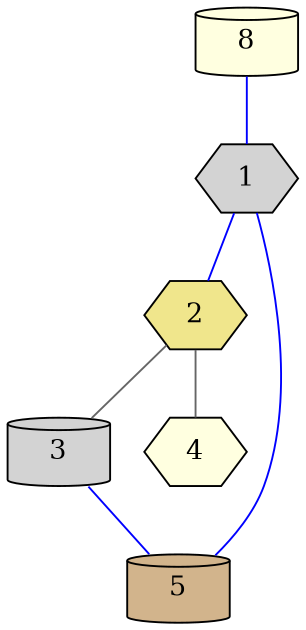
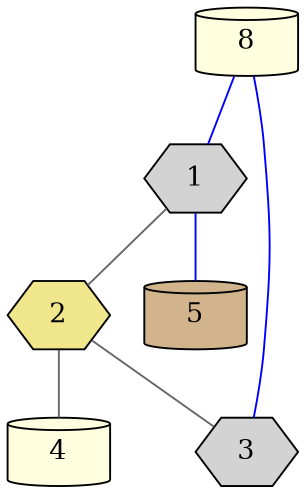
edge "1" -- "2": color blue -> gray40
node "3": shape cylinder -> hexagon
node "4": shape hexagon -> cylinder
edge "3" -- "5": now "3" -- "8"
